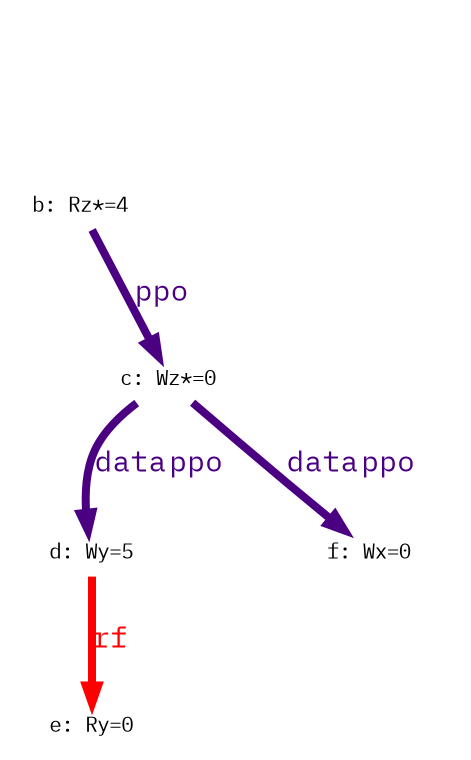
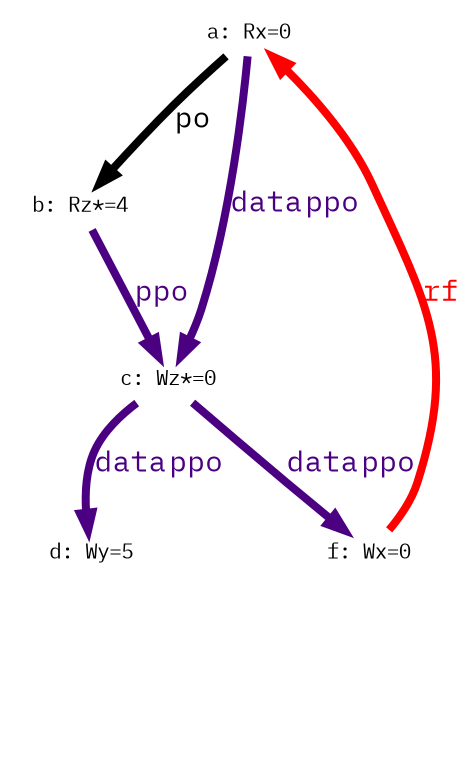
node "a: Rx=0": added
node "e: Ry=0": removed
